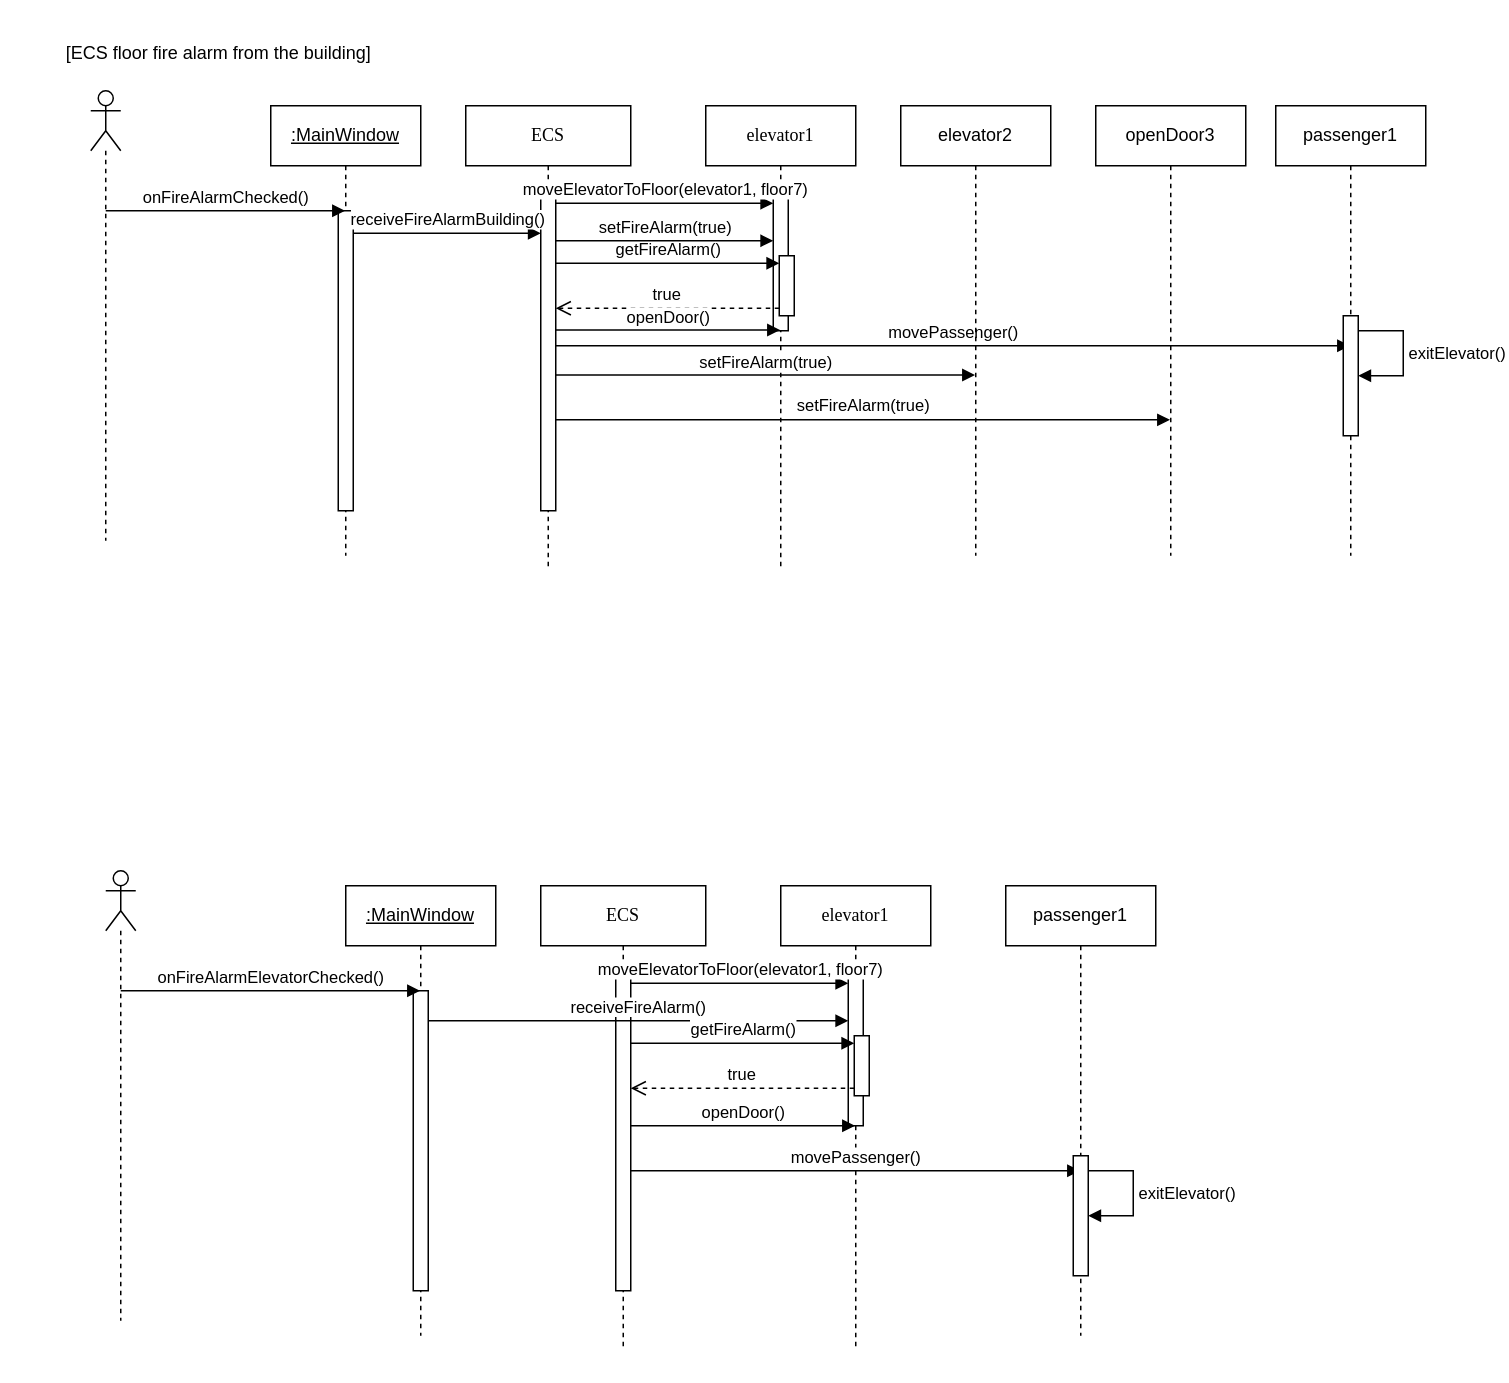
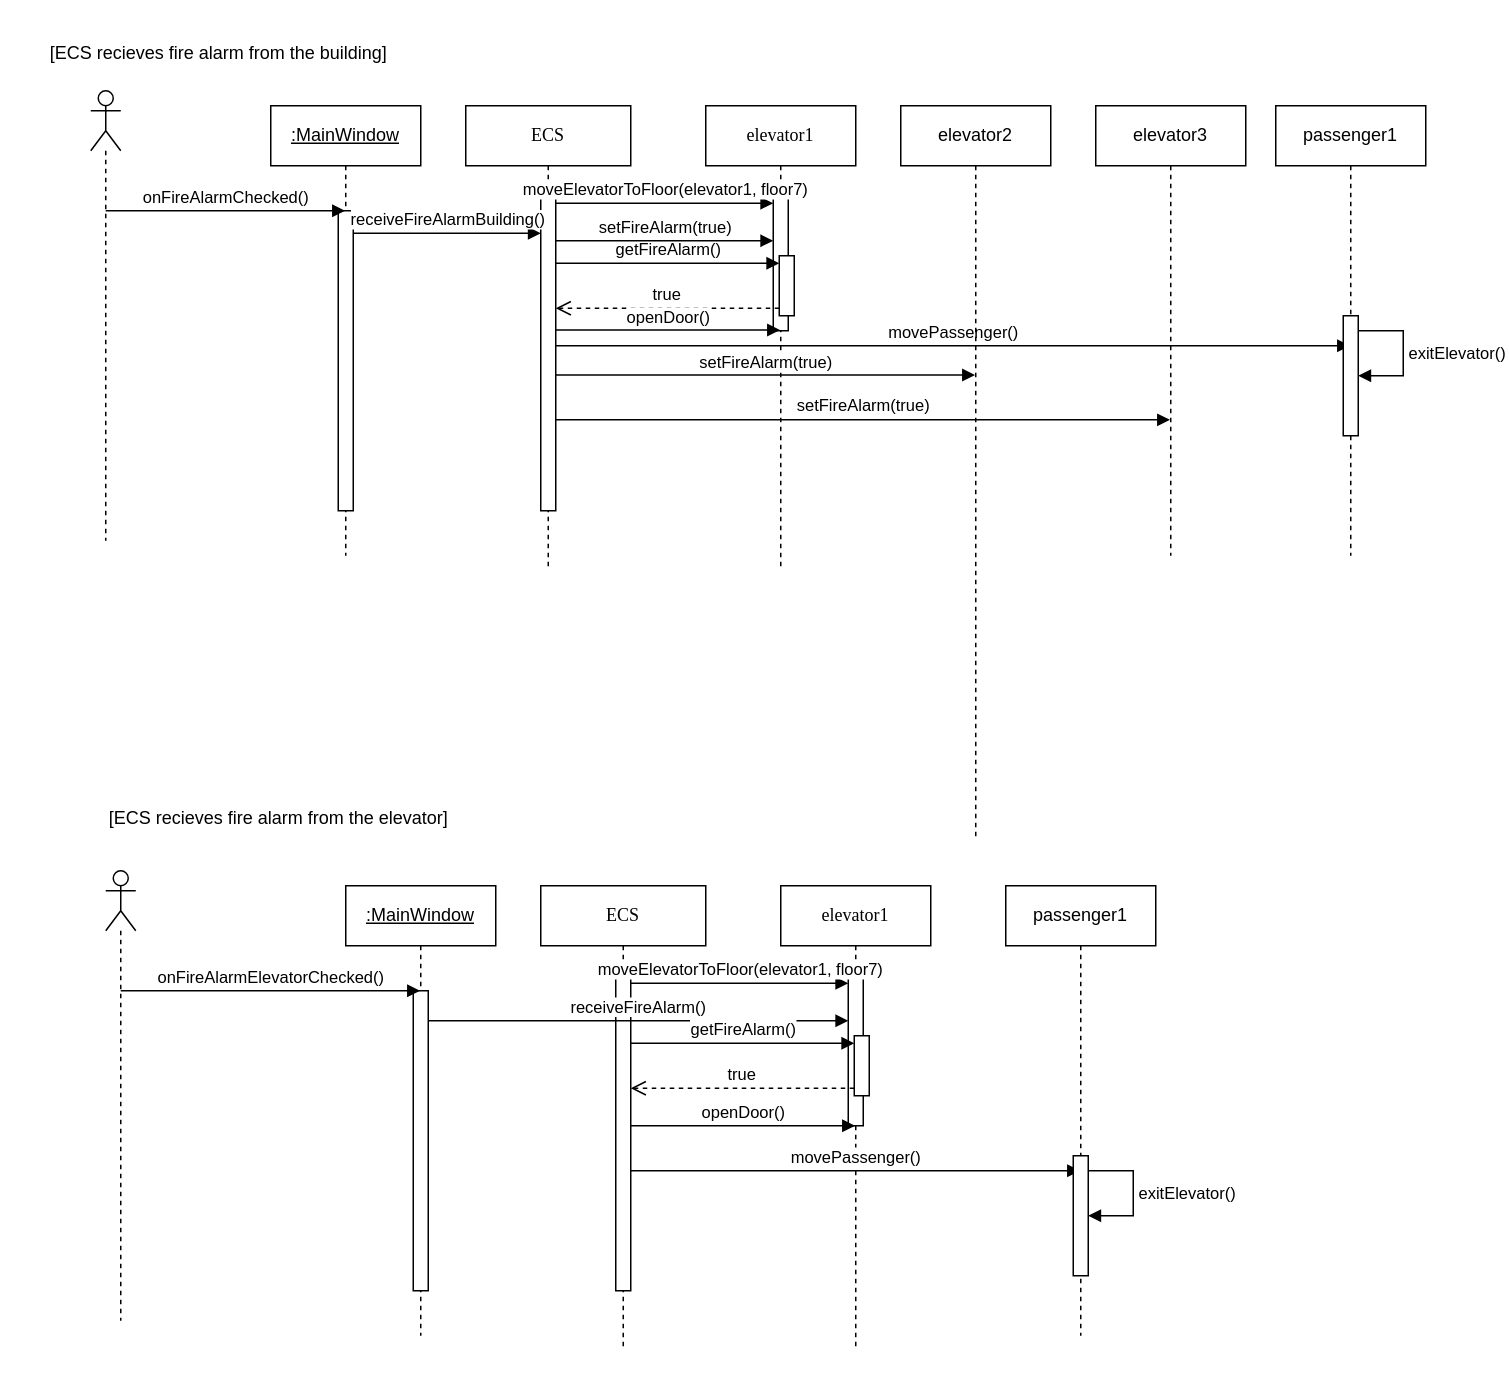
node "[ECS floor fire alarm from the building]": label "[ECS floor fire alarm from the building]" -> "[ECS recieves fire alarm from the building]"
node "openDoor3": label "openDoor3" -> "elevator3"
node "elevator2": size 150x450 -> 150x735
node "[ECS recieves fire alarm from the elevator]": added
